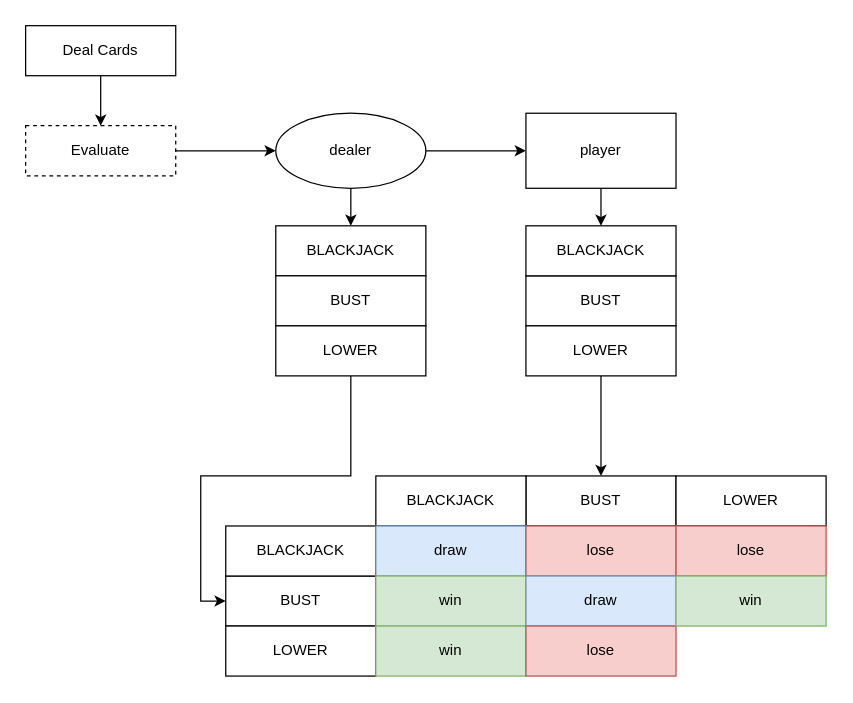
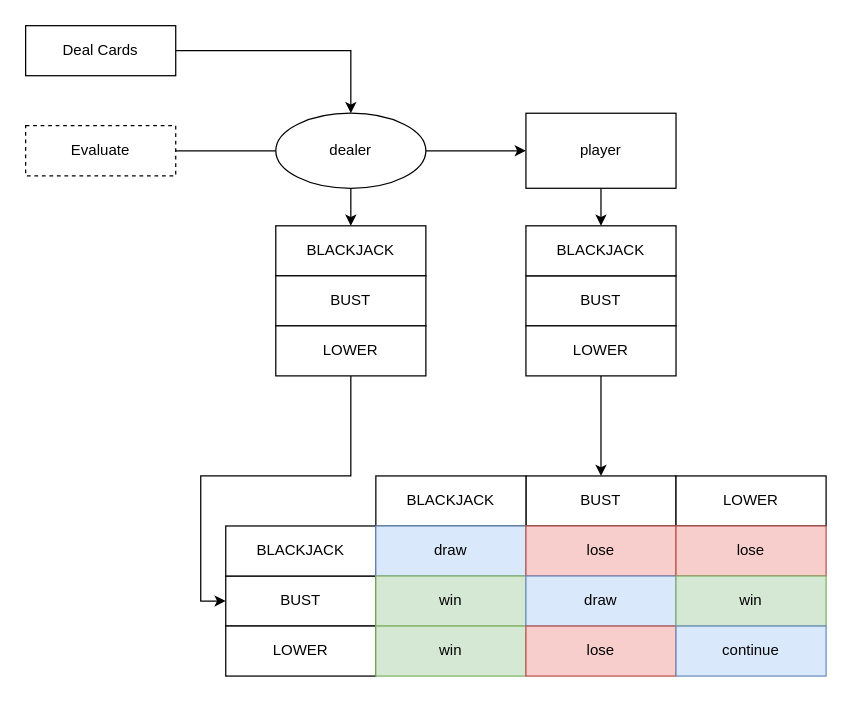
edge "Deal Cards" -> "Evaluate": now "Deal Cards" -> "dealer"
edge "Evaluate" -> "dealer": arrowhead classic -> none
node "continue": added
